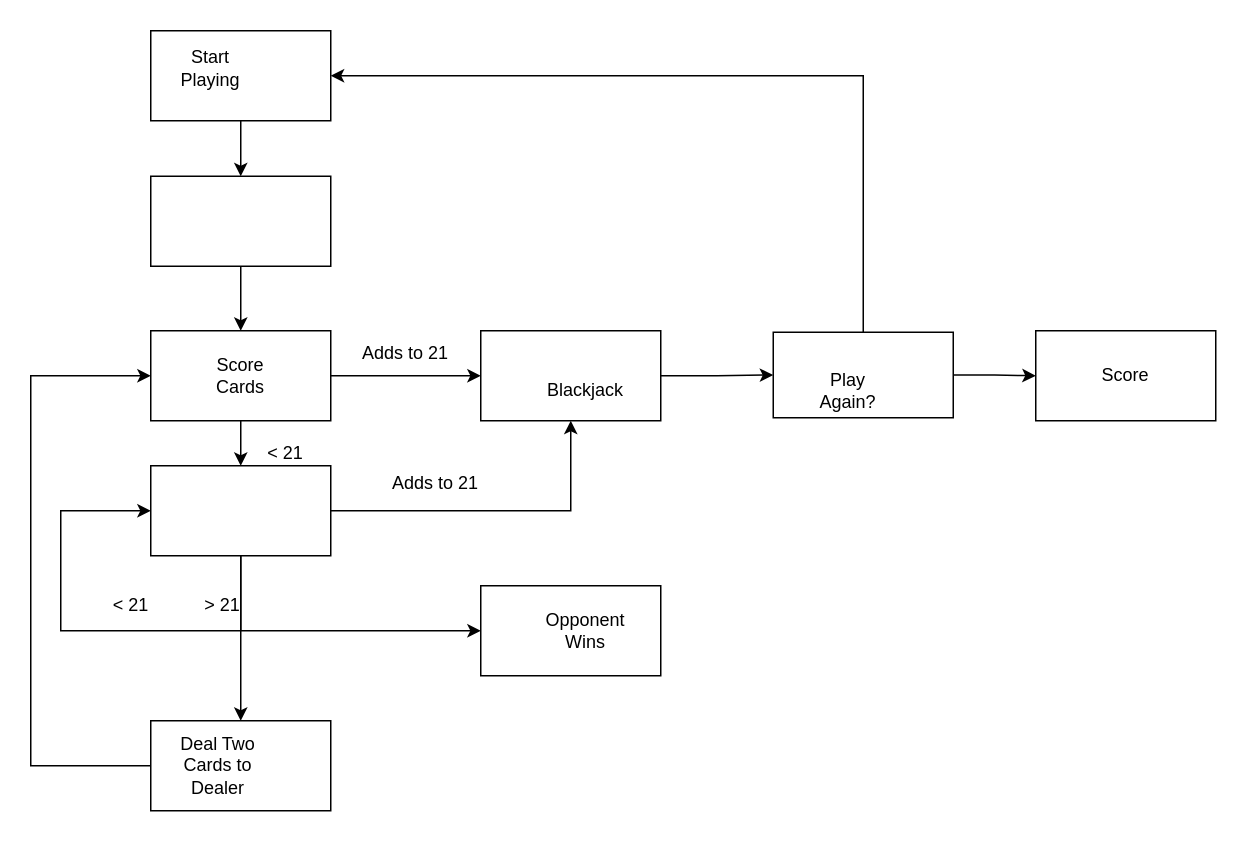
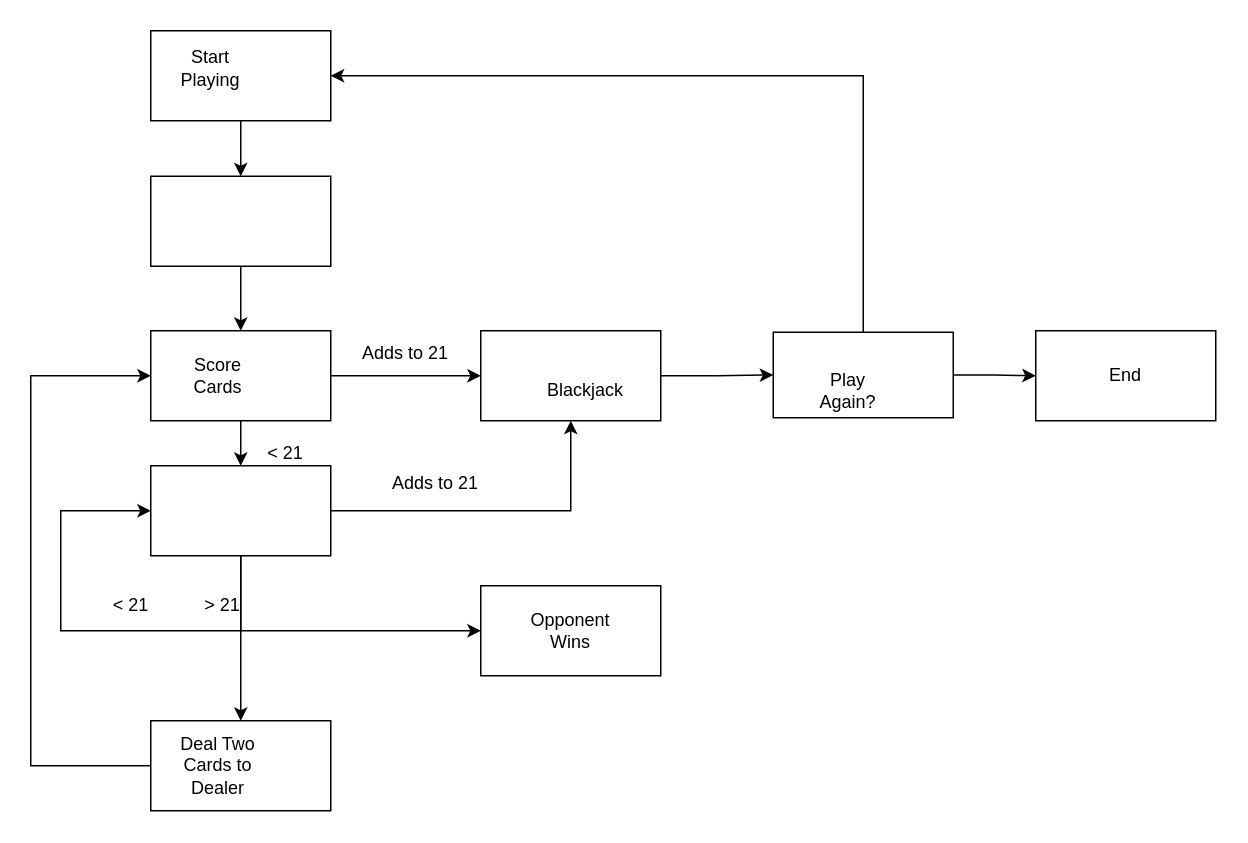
node "Score Cards": moved (241, 376) -> (218, 376)
node "Score": label "Score" -> "End"
node "Opponent Wins": moved (586, 631) -> (571, 631)
